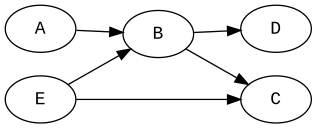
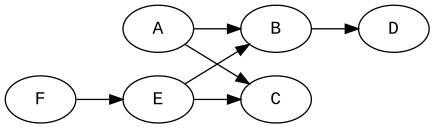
edge "B" -> "C": now "A" -> "C"
node "F": added
